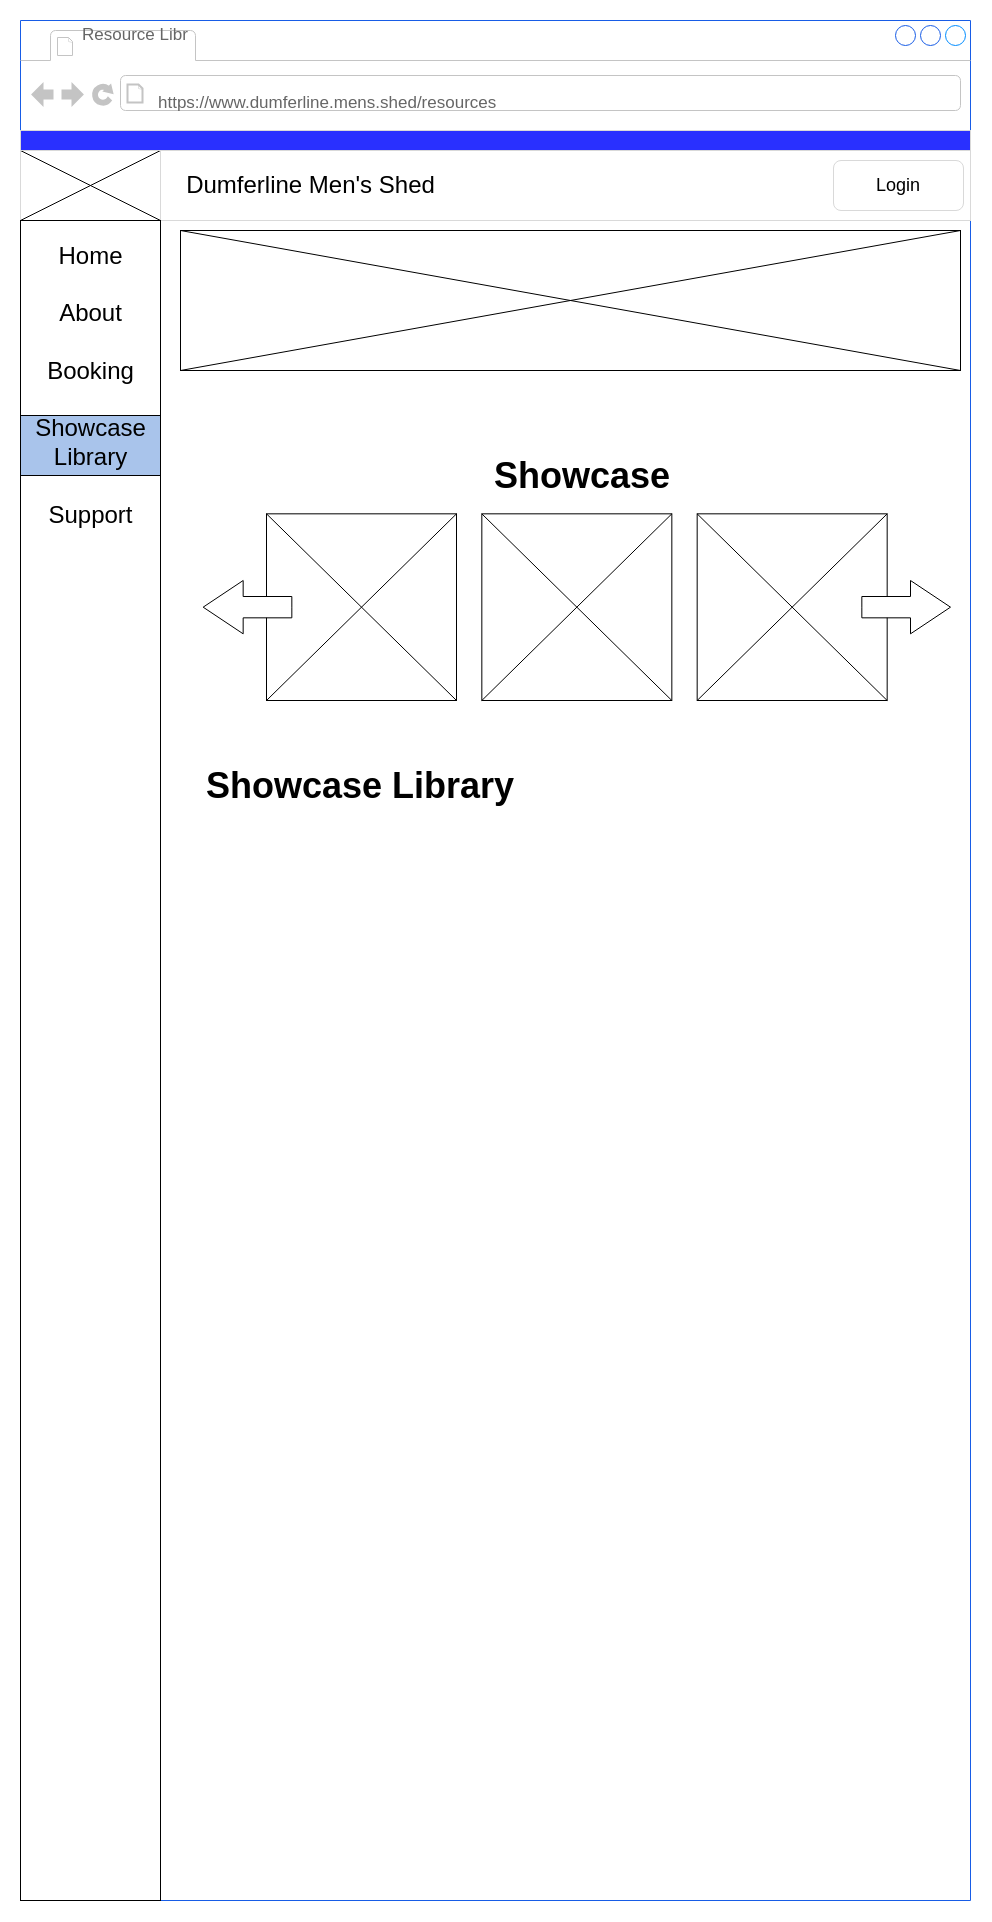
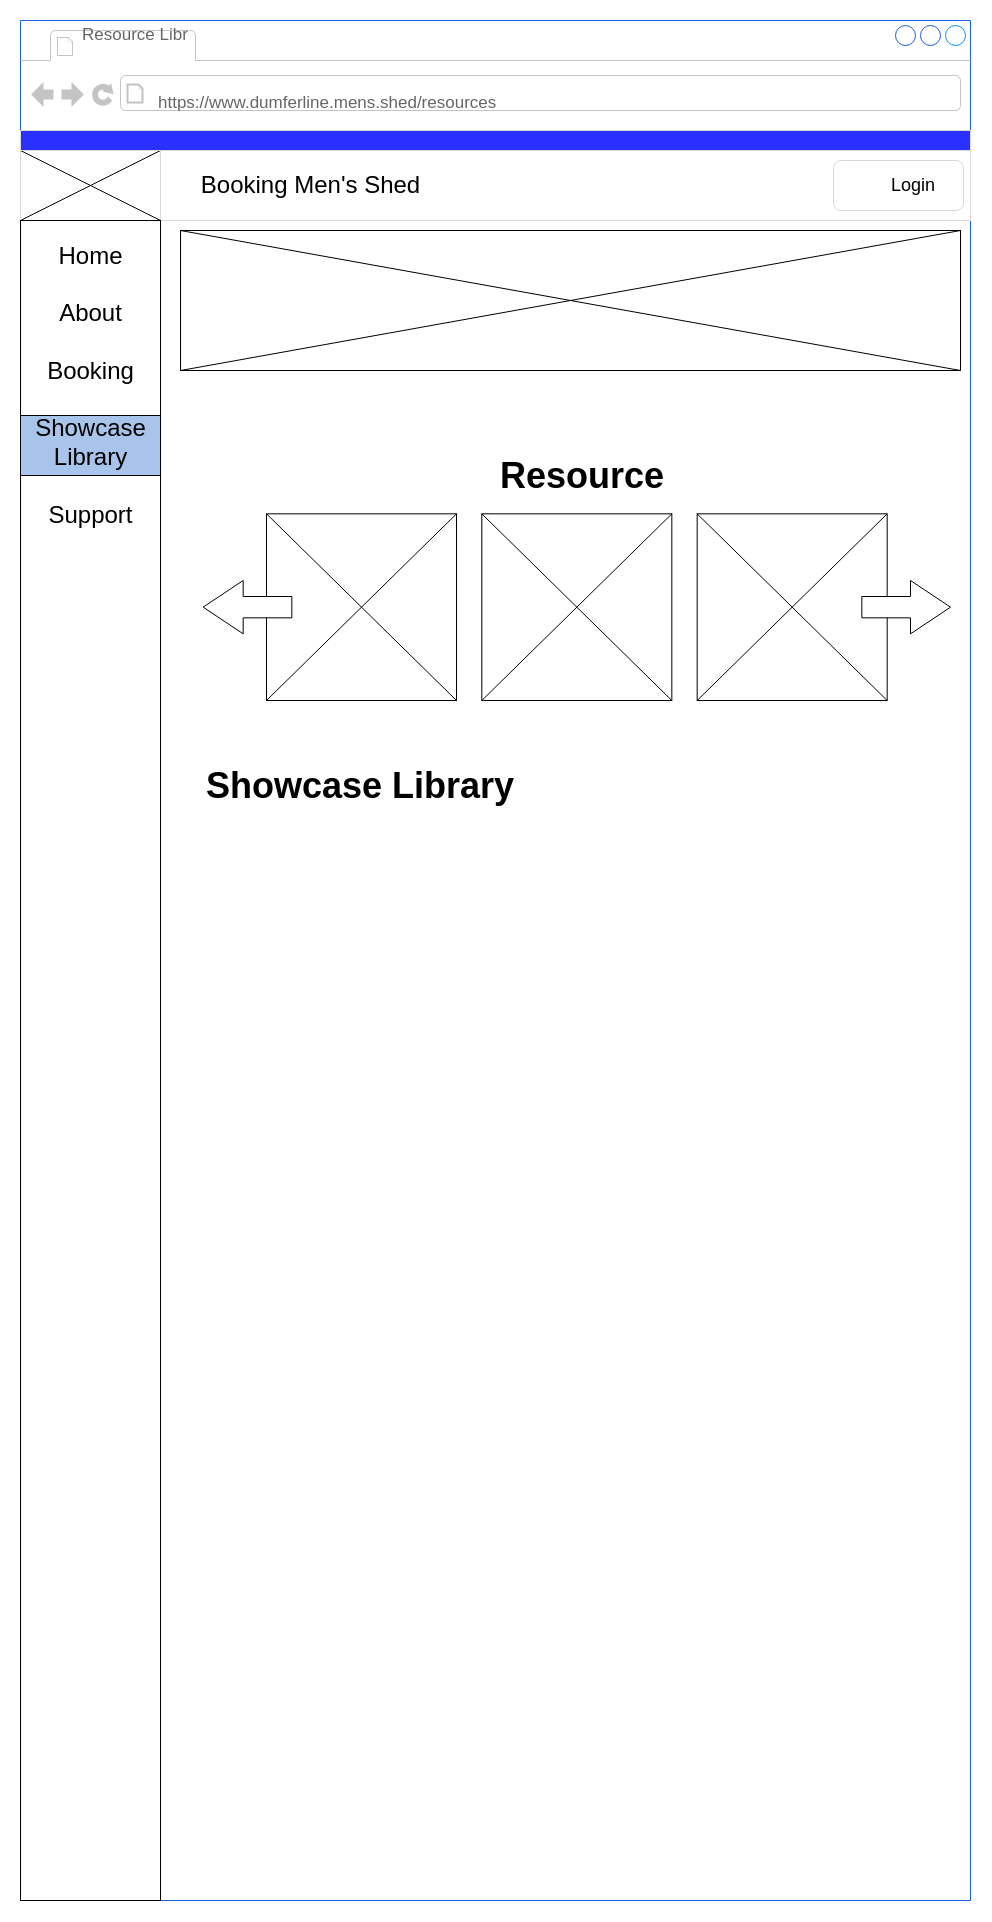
node "Dumferline Men's Shed": label "Dumferline Men's Shed" -> "Booking Men's Shed"
node "Login": moved (899, 186) -> (914, 186)
node "Showcase": label "Showcase" -> "Resource"
